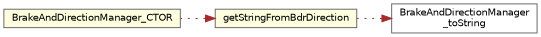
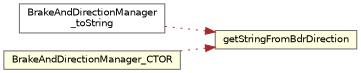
edge "getStringFromBdrDirection" -> "BrakeAndDirectionManager _toString": reversed
